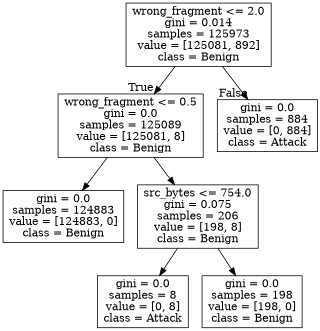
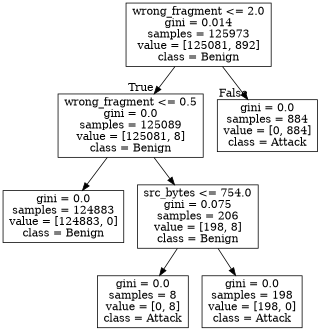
node "gini = 0.0 samples = 198 value = [198, 0] class = Benign": label "gini = 0.0 samples = 198 value = [198, 0] class = Benign" -> "gini = 0.0 samples = 198 value = [198, 0] class = Attack"
